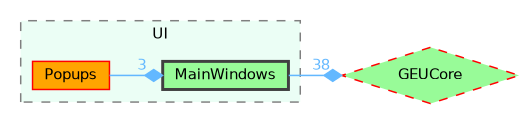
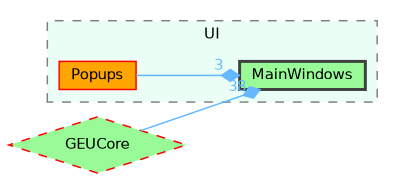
edge "MainWindows" -> "GEUCore": reversed
